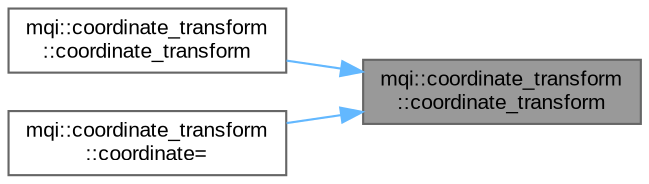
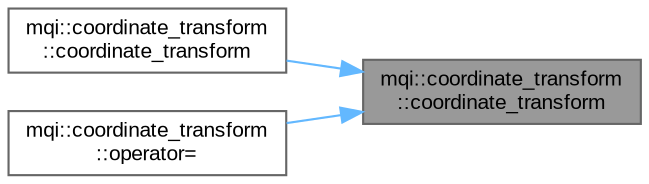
node "mqi::coordinate_transform ::coordinate=": label "mqi::coordinate_transform ::coordinate=" -> "mqi::coordinate_transform ::operator="
